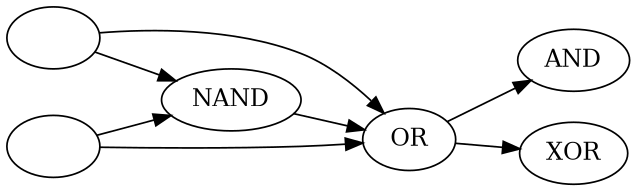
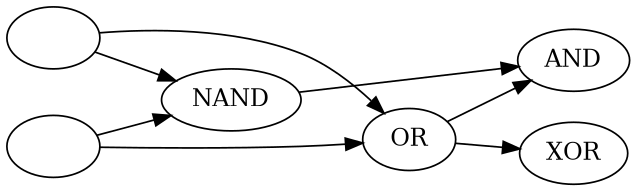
edge "NAND" -> "OR": now "NAND" -> "AND"
